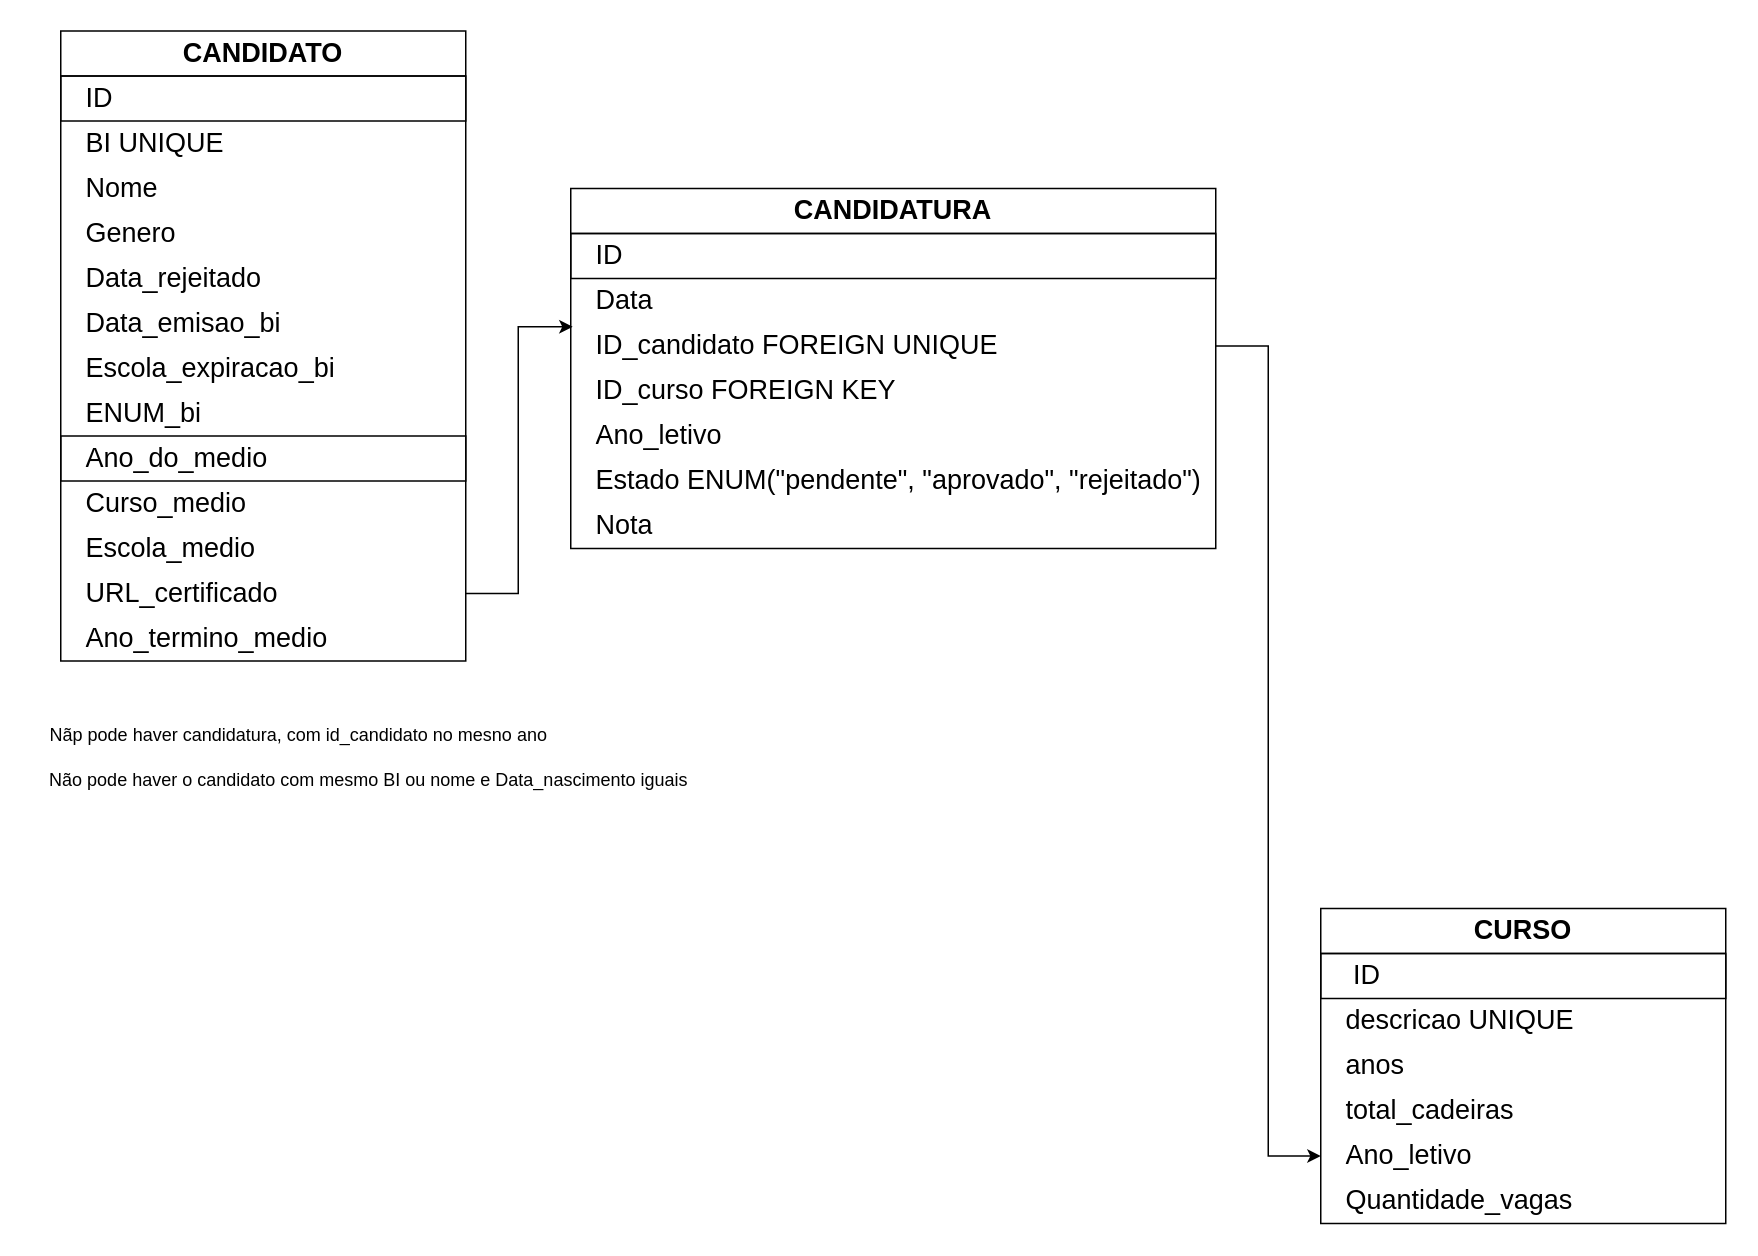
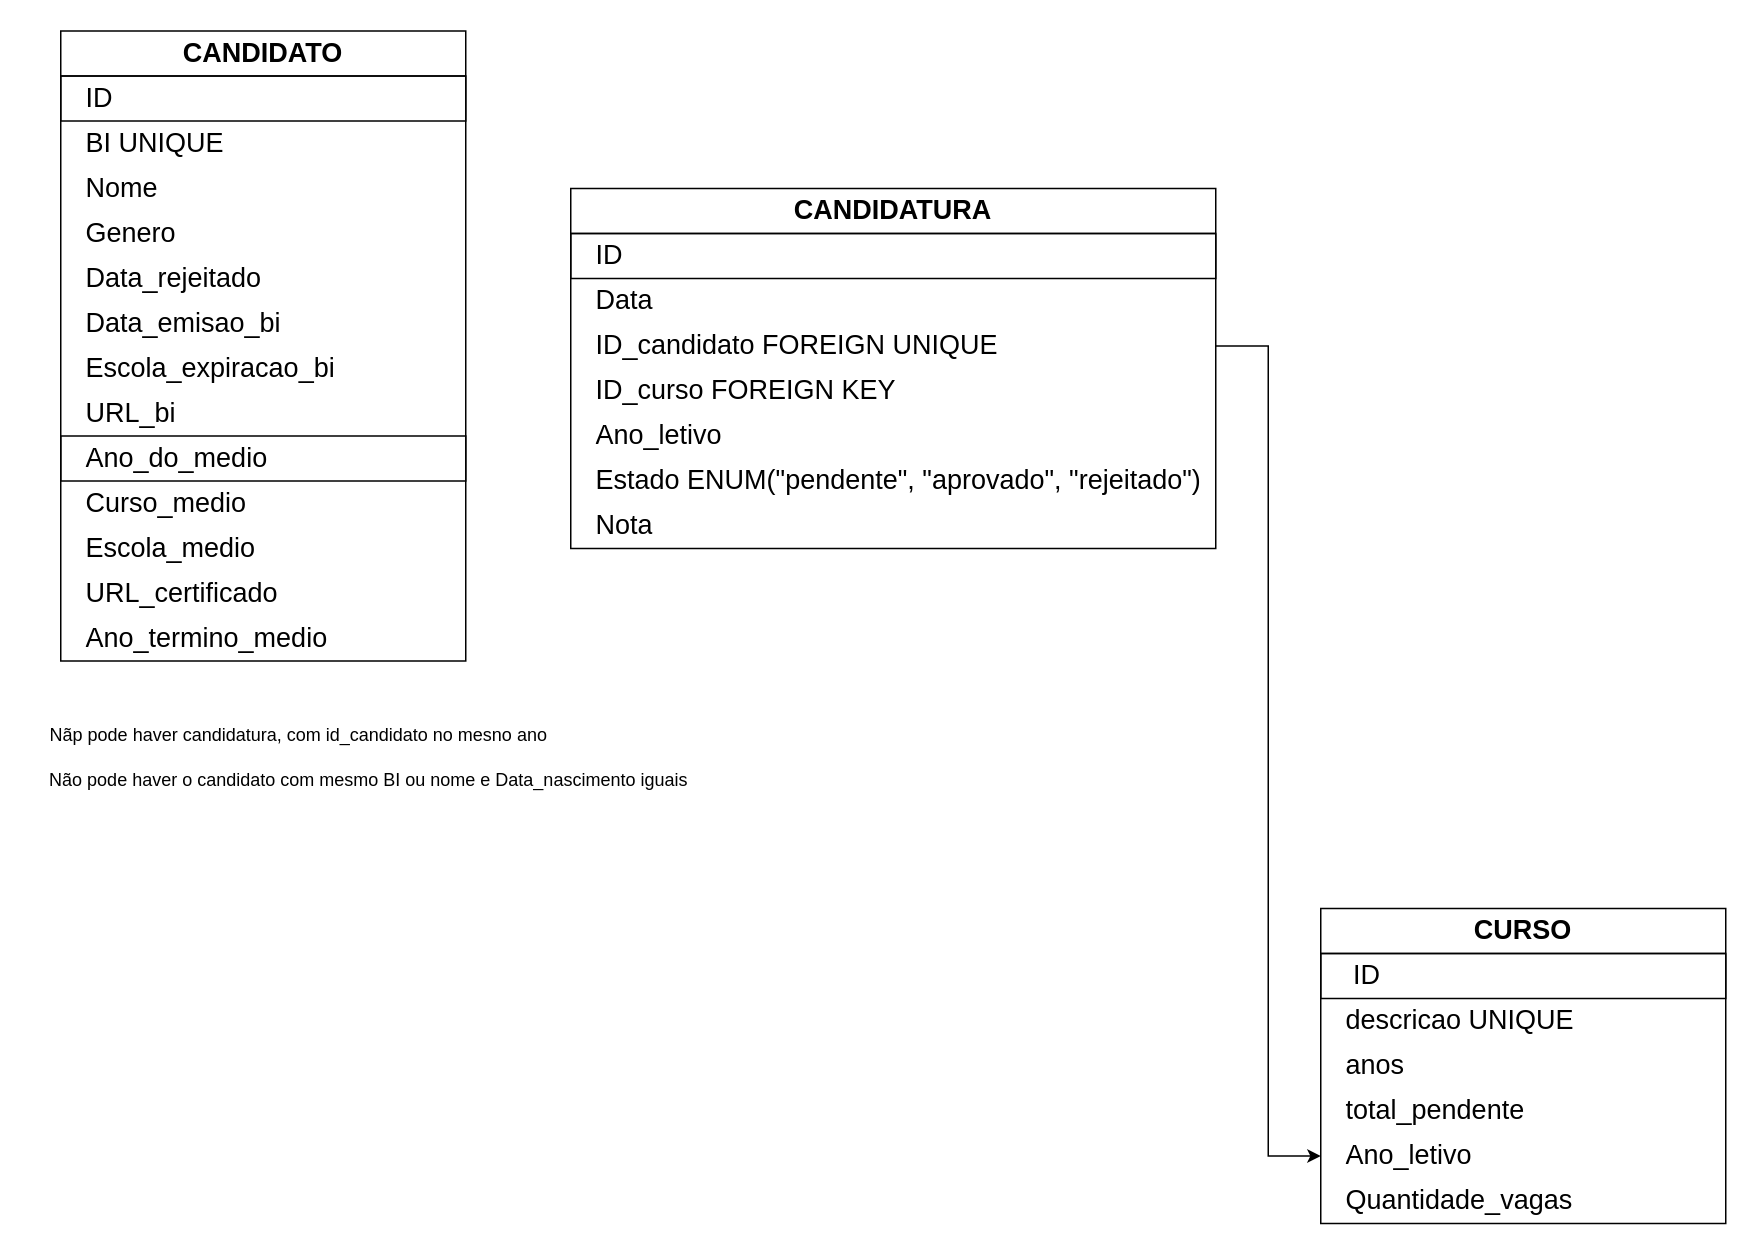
node "ENUM_bi": label "ENUM_bi" -> "URL_bi"
edge "URL_certificado" -> "ID_candidato FOREIGN UNIQUE": removed
node "total_cadeiras": label "total_cadeiras" -> "total_pendente"
